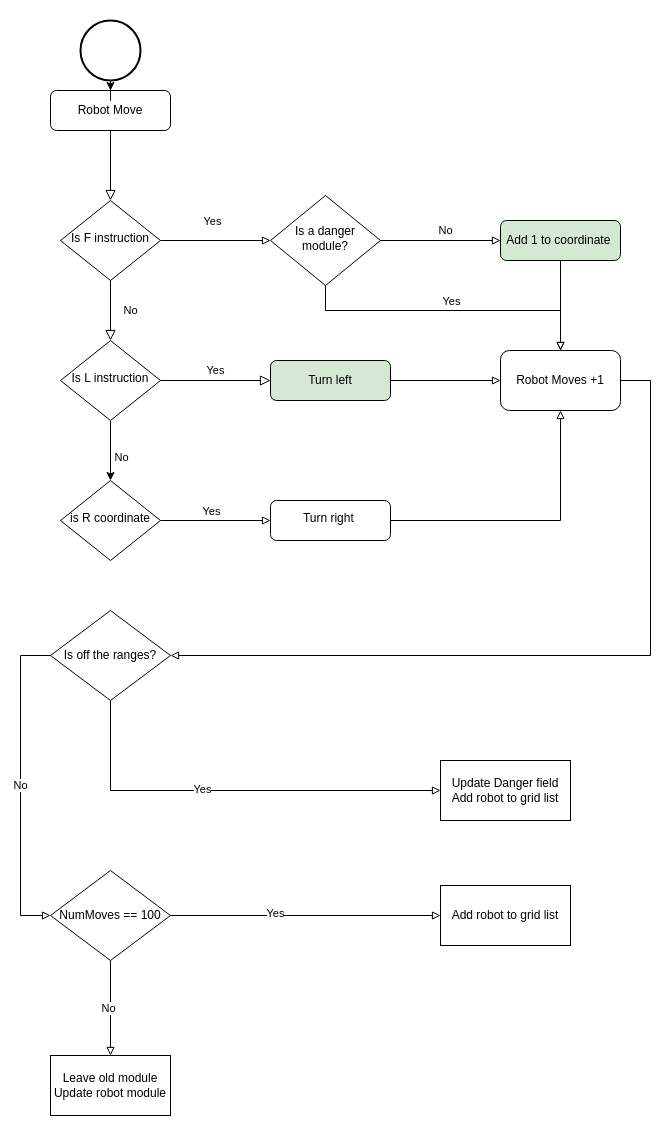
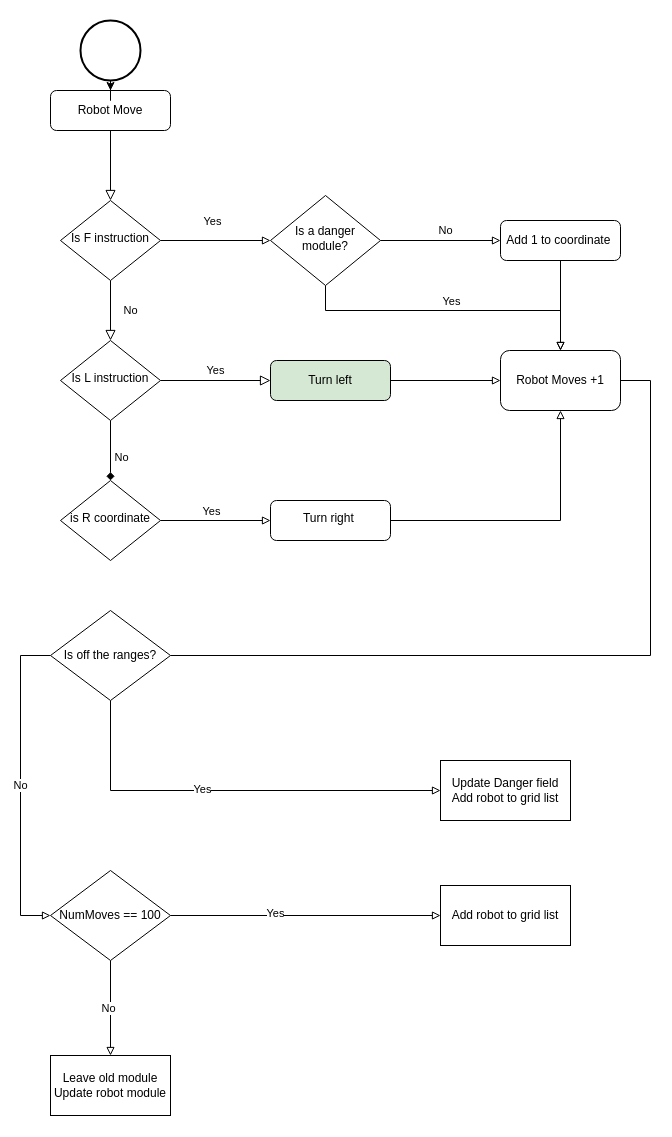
node "Add 1 to coordinate": fillcolor #d5e8d4 -> #ffffff
edge "Is L instruction" -> "is R coordinate": arrowhead classic -> diamond
edge "Robot Moves +1" -> "Is off the ranges?": arrowhead block -> none
